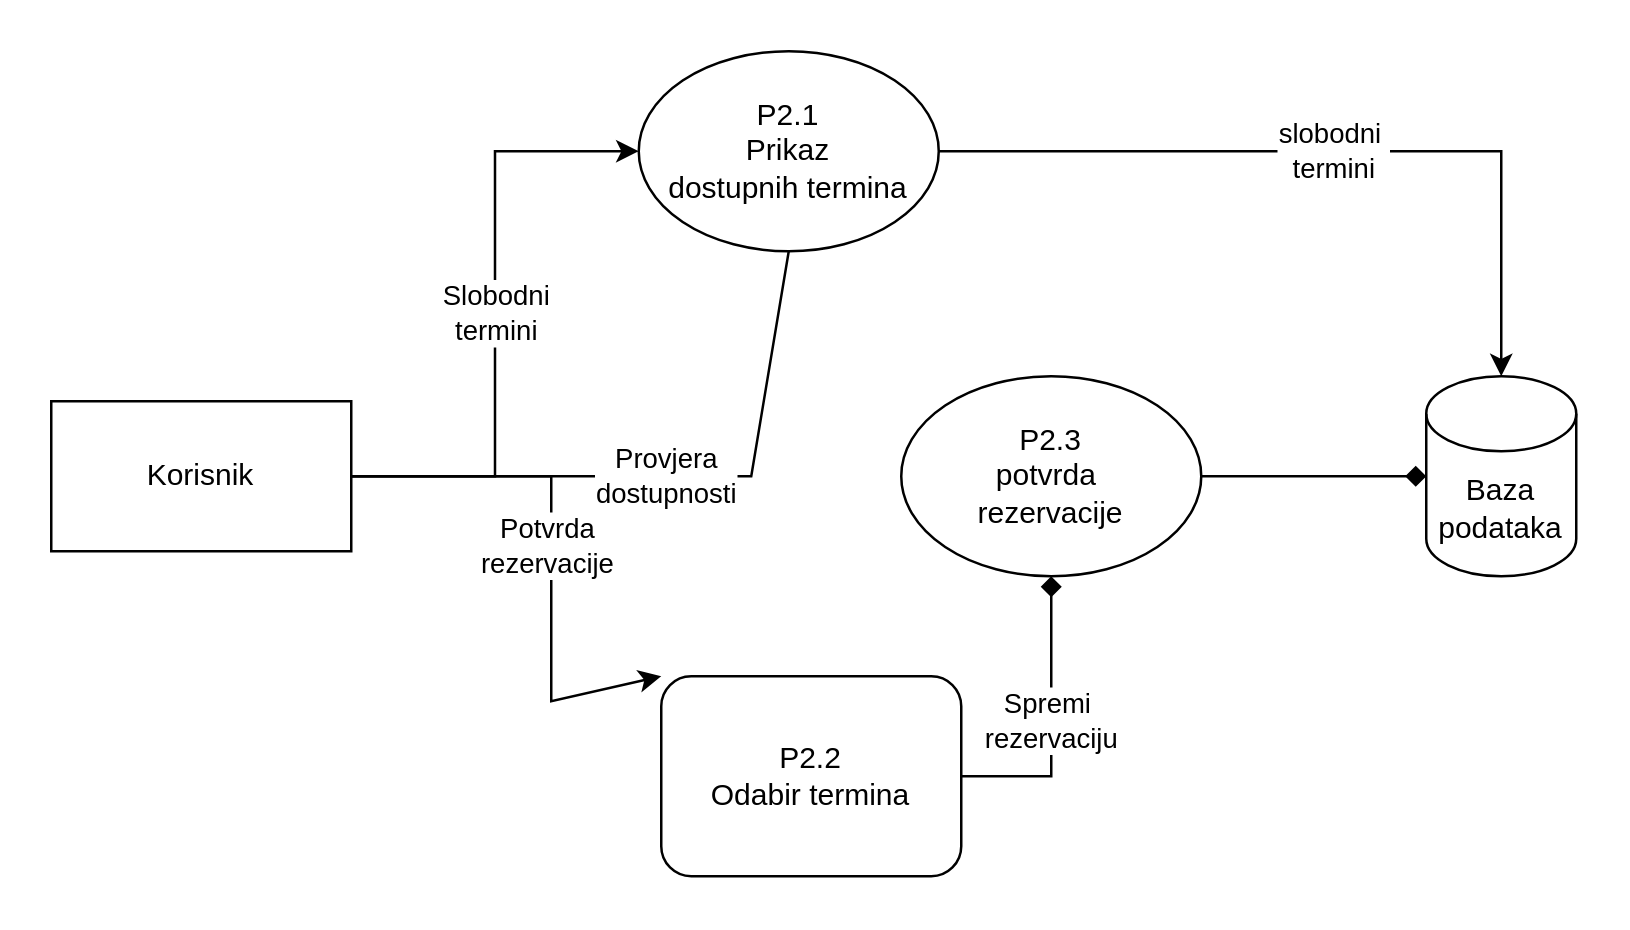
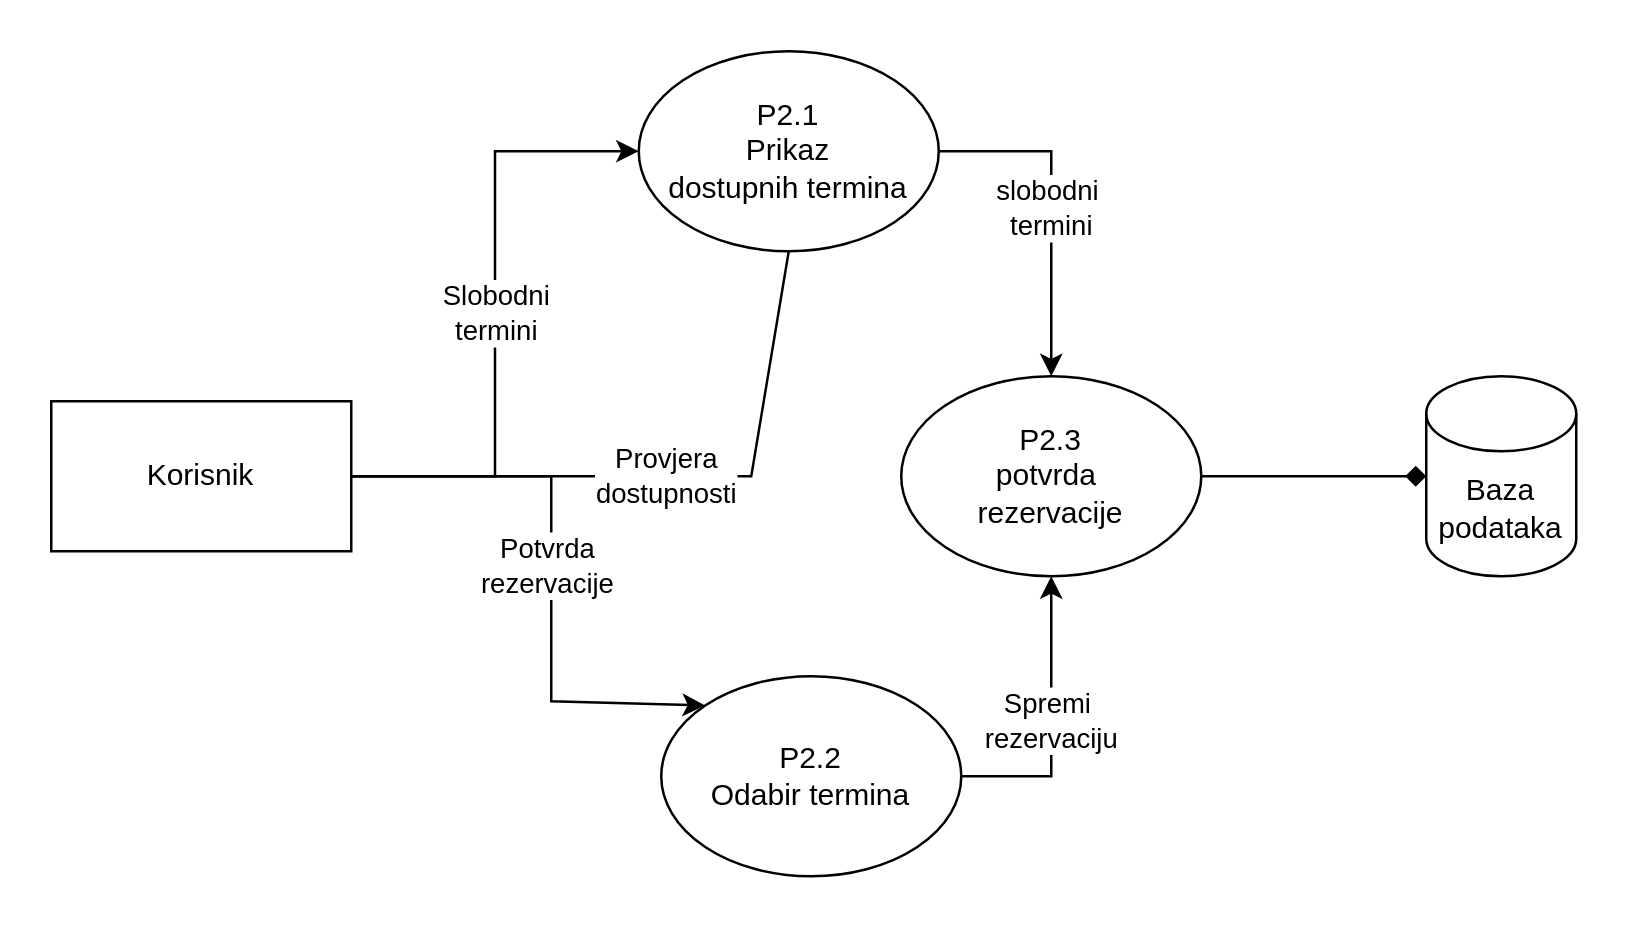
edge "P2.1 Prikaz dostupnih termina" -> "Baza podataka": now "P2.1 Prikaz dostupnih termina" -> "P2.3 potvrda rezervacije"
edge "P2.2 Odabir termina" -> "P2.3 potvrda rezervacije": arrowhead diamond -> classic
node "P2.2 Odabir termina": shape rounded rectangle -> ellipse
